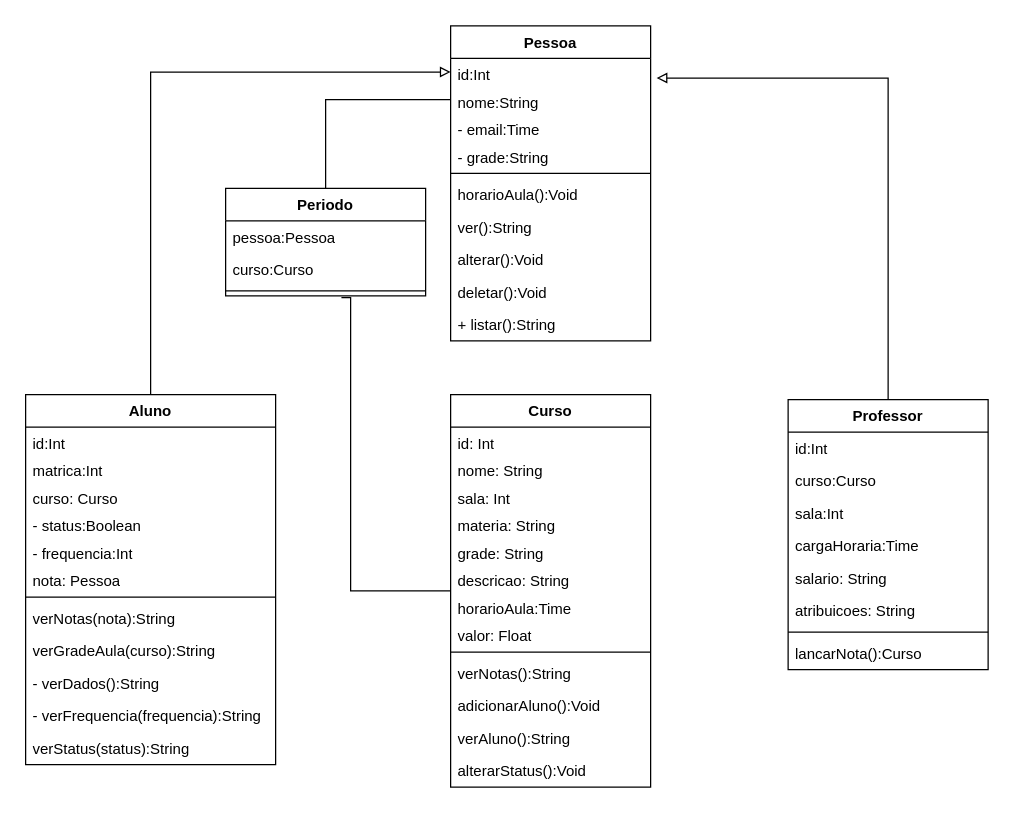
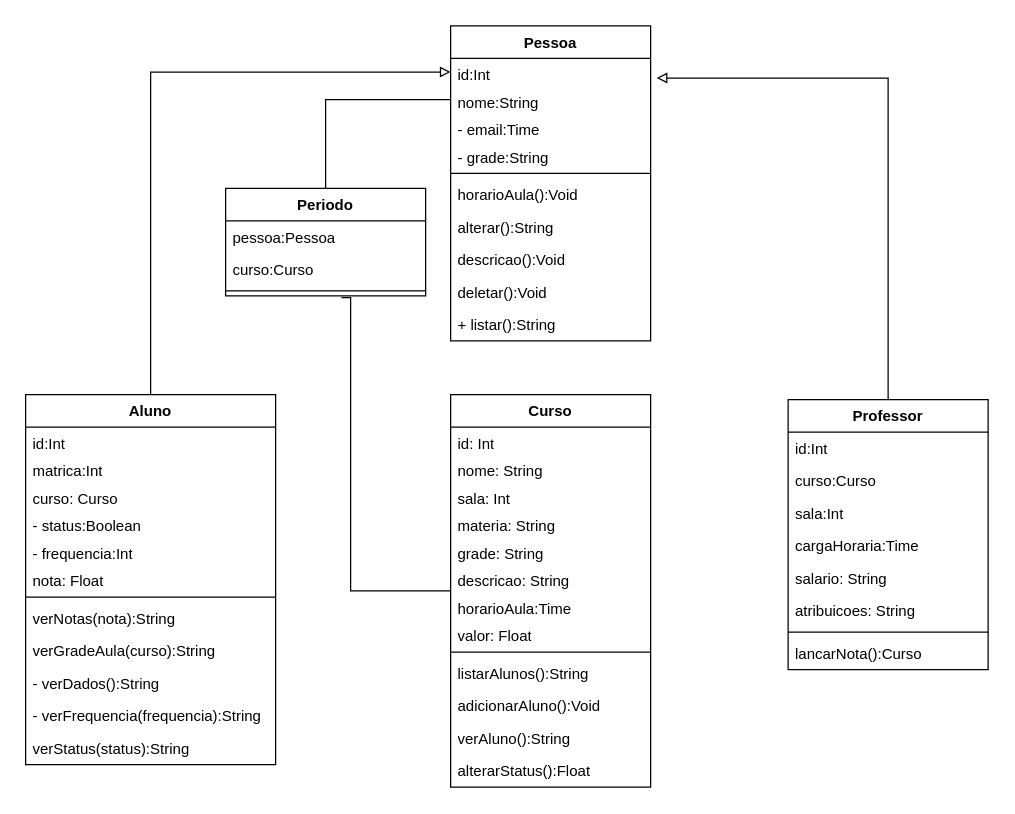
node "ver():String": label "ver():String" -> "alterar():String"
node "alterar():Void": label "alterar():Void" -> "descricao():Void"
node "nota: Pessoa": label "nota: Pessoa" -> "nota: Float"
node "verNotas():String": label "verNotas():String" -> "listarAlunos():String"
node "alterarStatus():Void": label "alterarStatus():Void" -> "alterarStatus():Float"
